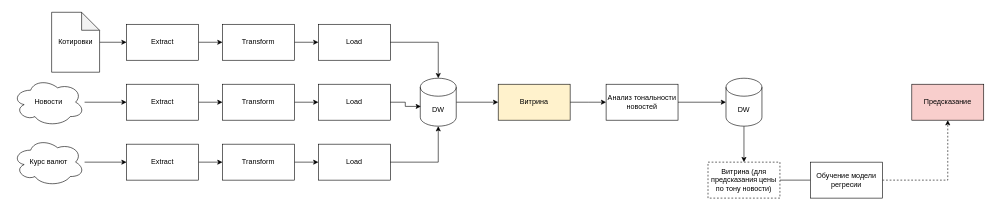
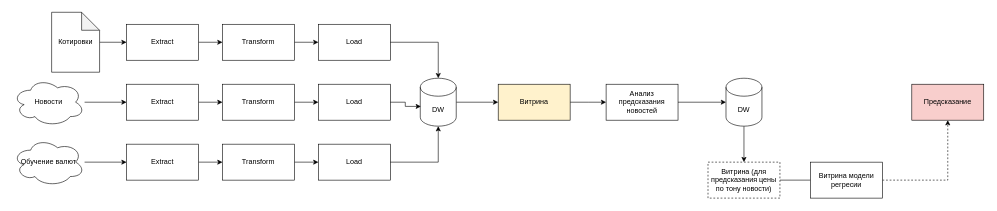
node "Анализ тональности новостей": label "Анализ тональности новостей" -> "Анализ предсказания новостей"
node "Курс валют": label "Курс валют" -> "Обучение валют"
node "Обучение модели регресии": label "Обучение модели регресии" -> "Витрина модели регресии"
